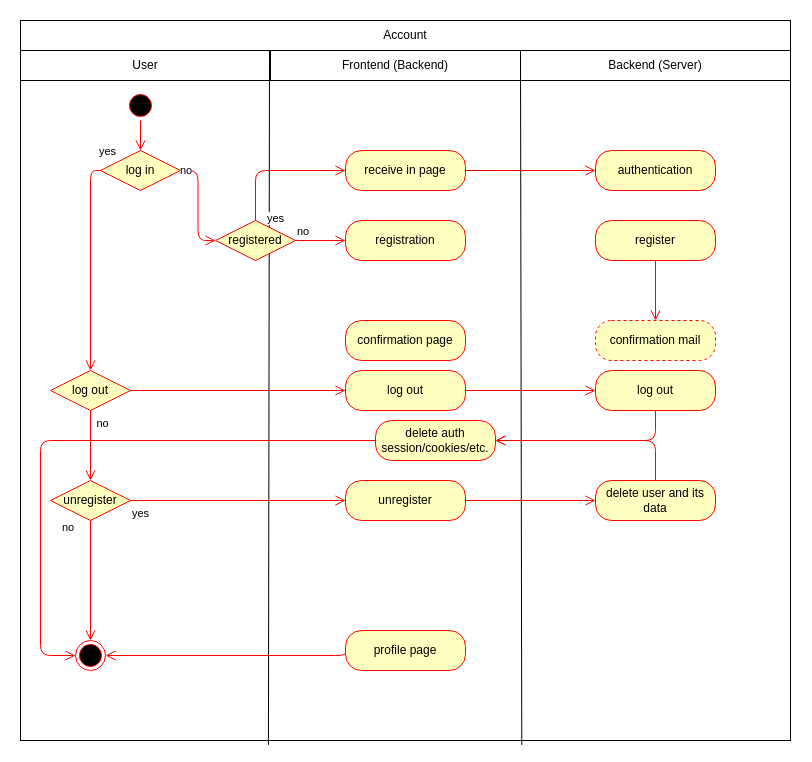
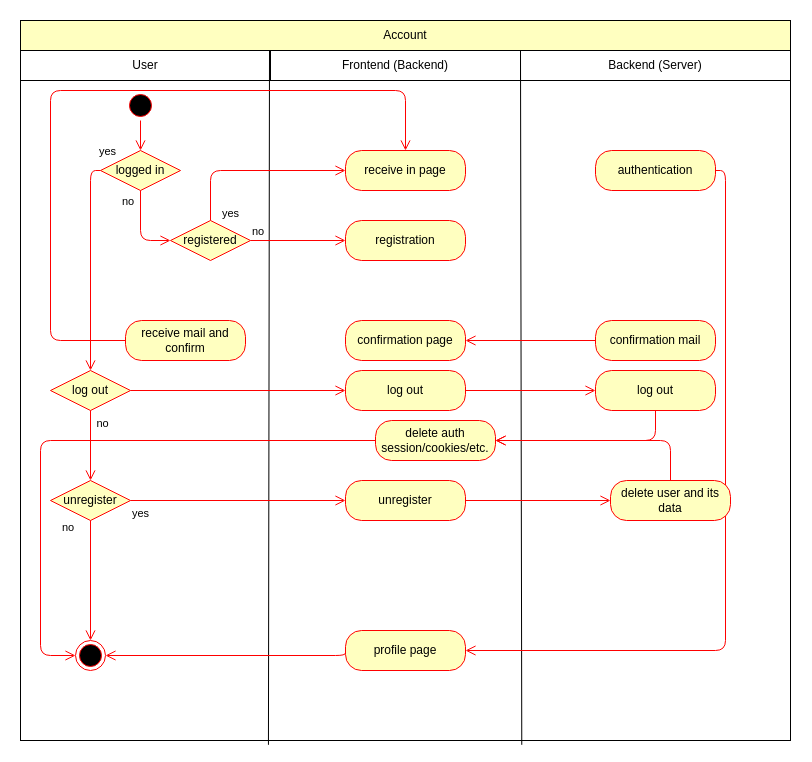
node "Account": fillcolor #ffffff -> #ffffc0
edge "receive mail and confirm" -> "receive in page": added
node "log in": label "log in" -> "logged in"
edge "receive in page" -> "authentication": removed
node "registered": moved (256, 241) -> (211, 241)
node "register": removed
edge "register" -> "confirmation mail": removed
node "receive mail and confirm": added
edge "confirmation mail" -> "confirmation page": added
node "confirmation mail": style dashed -> solid
node "delete user and its data": moved (656, 501) -> (671, 501)
edge "authentication" -> "profile page": added
